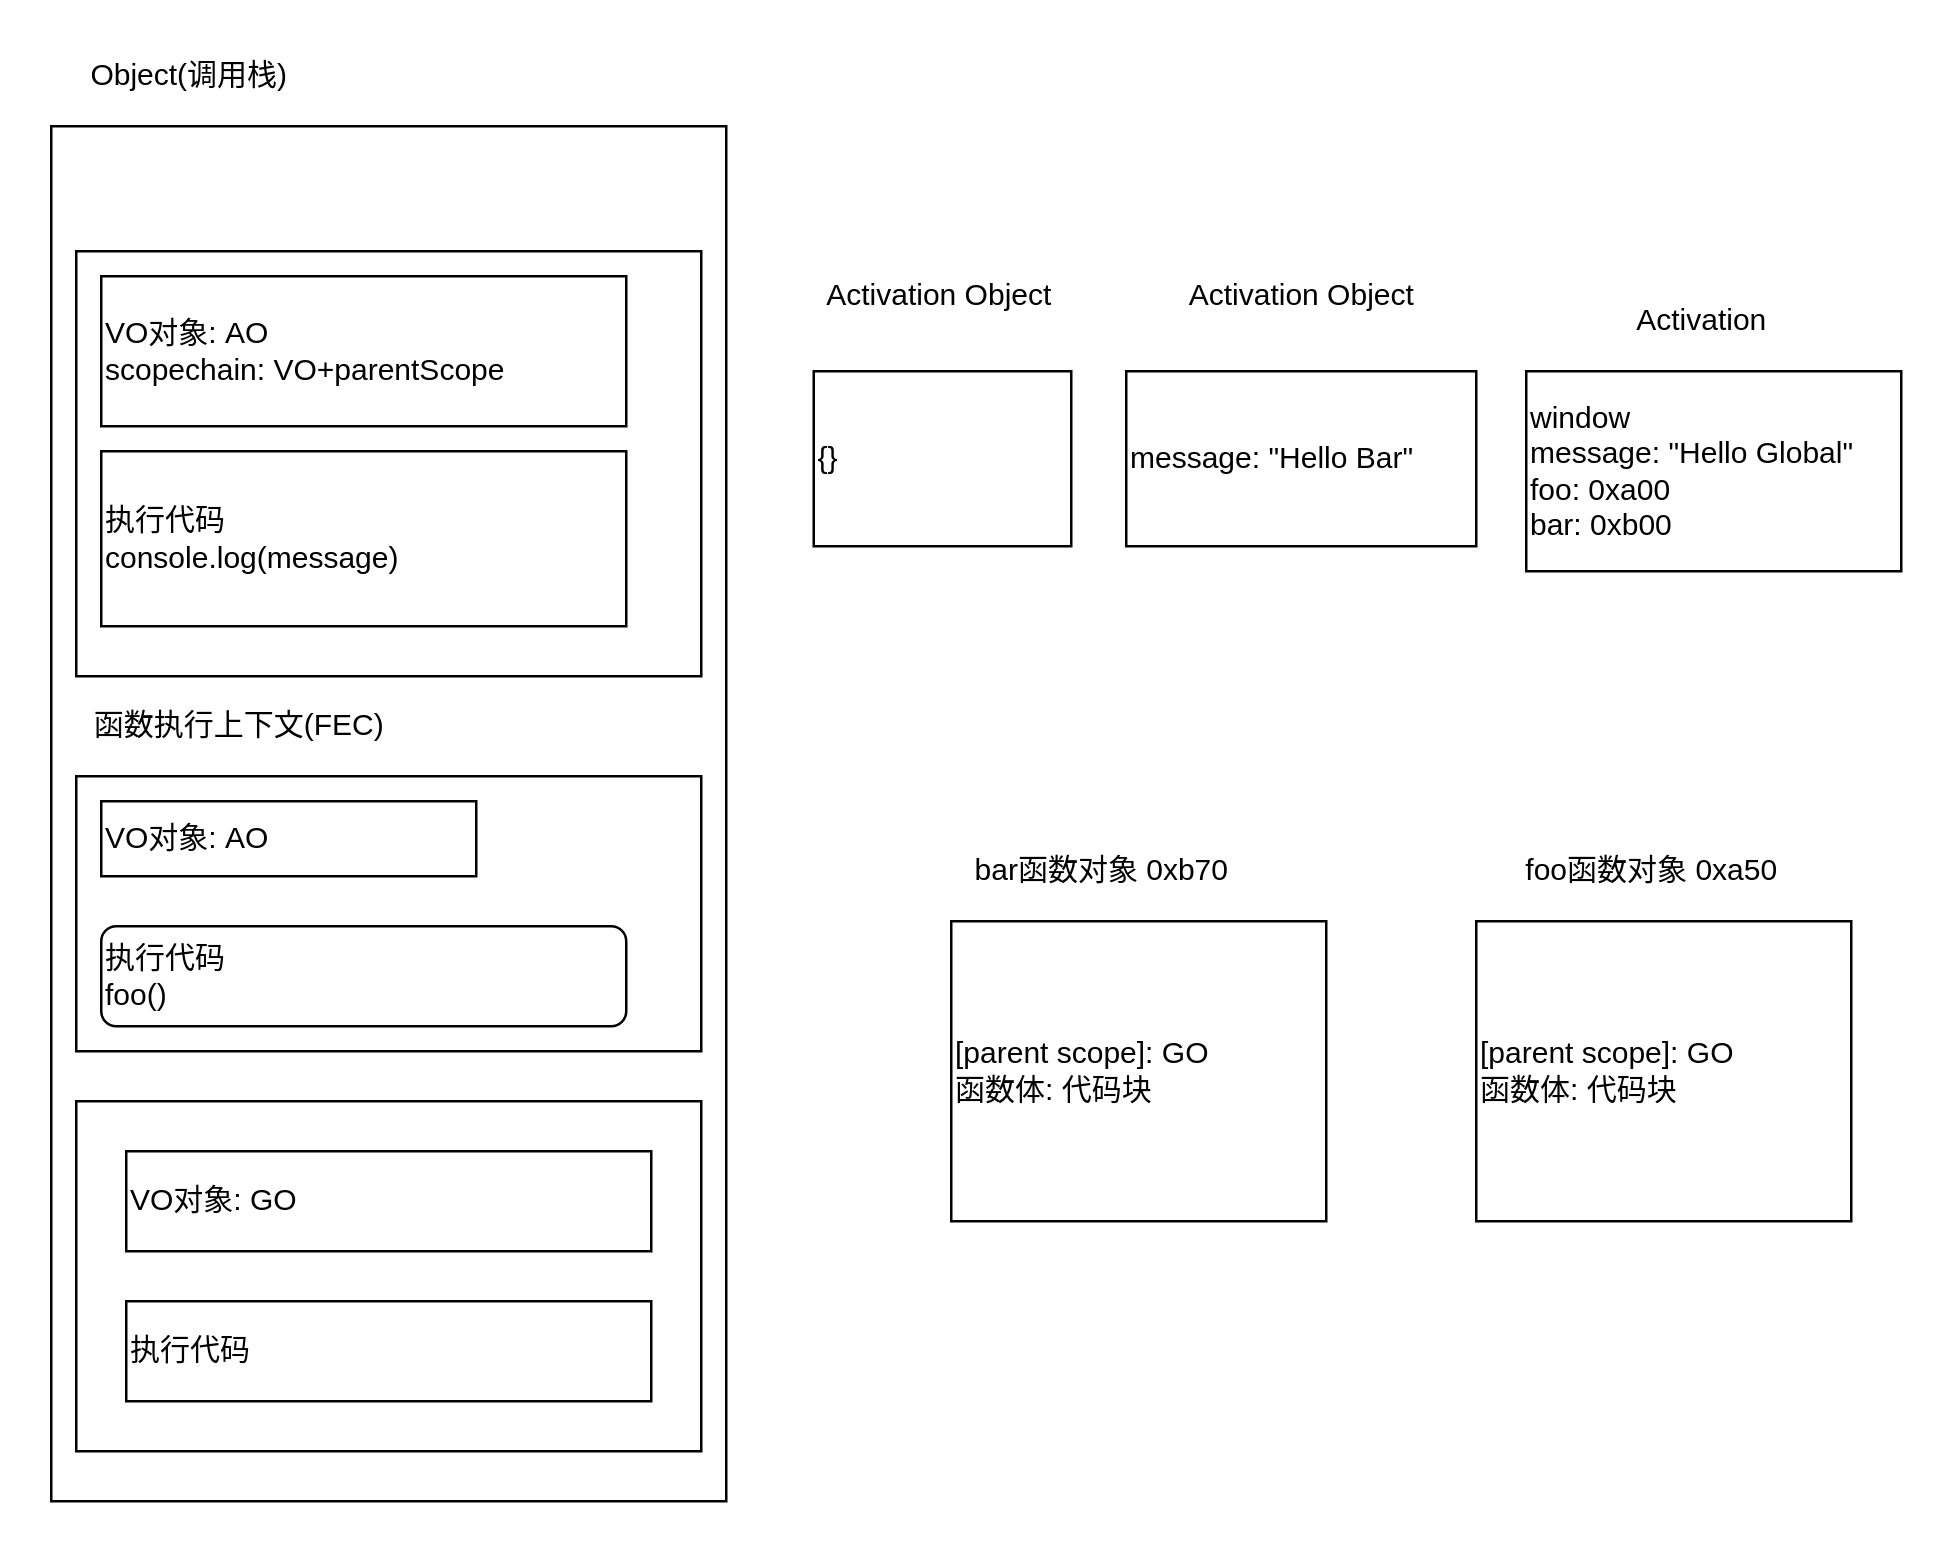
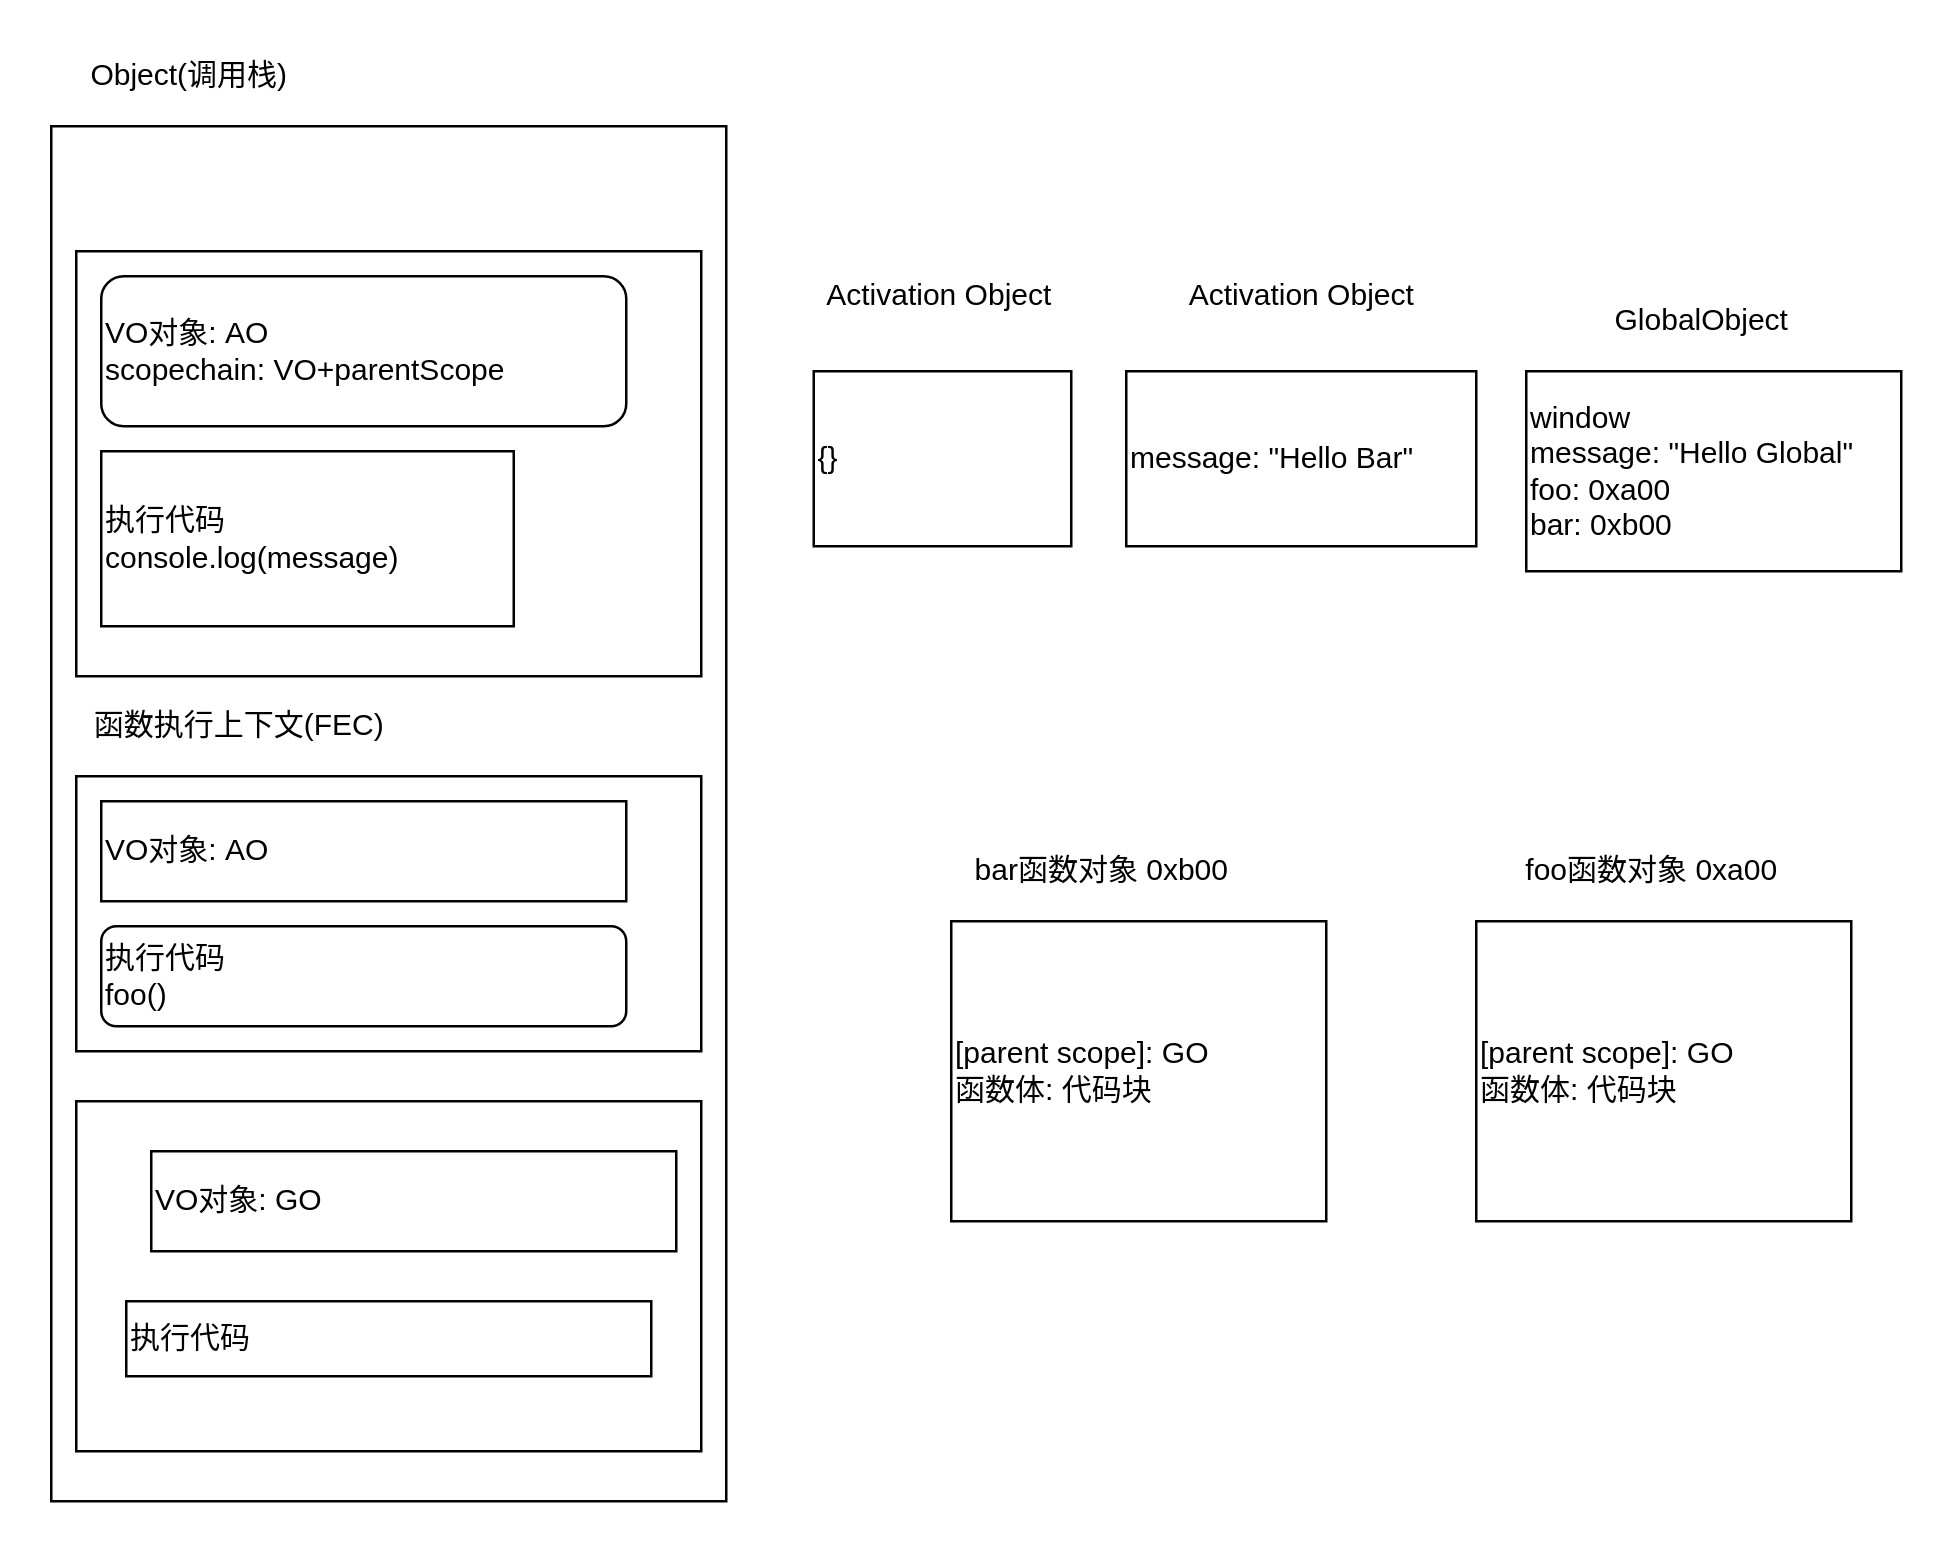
node "Activation": label "Activation" -> "GlobalObject"
node "VO对象: AO scopechain: VO+parentScope": shape rectangle -> rounded rectangle
node "执行代码 console.log(message)": size 525x175 -> 413x175
node "VO对象: AO": size 375x75 -> 525x100
node "bar函数对象 0xb70": label "bar函数对象 0xb70" -> "bar函数对象 0xb00"
node "foo函数对象 0xa50": label "foo函数对象 0xa50" -> "foo函数对象 0xa00"
node "VO对象: GO": moved (389, 1201) -> (414, 1201)
node "执行代码": size 525x100 -> 525x75
